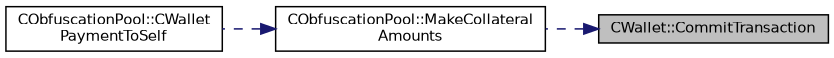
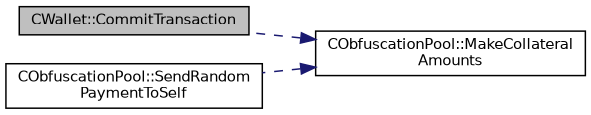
node "CObfuscationPool::CWallet PaymentToSelf": label "CObfuscationPool::CWallet PaymentToSelf" -> "CObfuscationPool::SendRandom PaymentToSelf"
edge "CObfuscationPool::MakeCollateral Amounts" -> "CWallet::CommitTransaction": reversed
